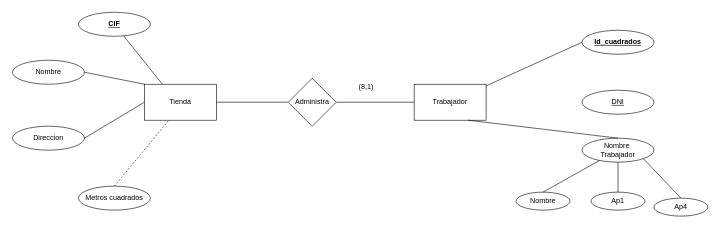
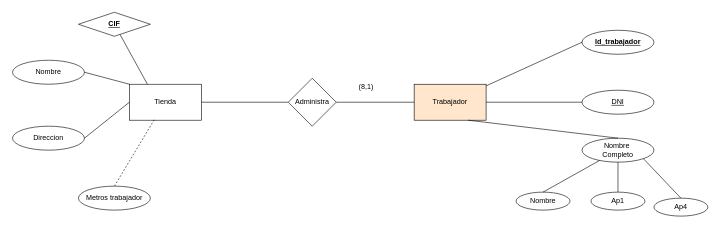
node "CIF": shape ellipse -> diamond
node "Id_cuadrados": label "Id_cuadrados" -> "Id_trabajador"
node "Tienda": moved (180, 102) -> (165, 102)
node "Trabajador": fillcolor #ffffff -> #ffe6cc
edge "Trabajador" -- "DNI": added
node "Nombre Trabajador": label "Nombre Trabajador" -> "Nombre Completo"
node "Metros cuadrados": label "Metros cuadrados" -> "Metros trabajador"
